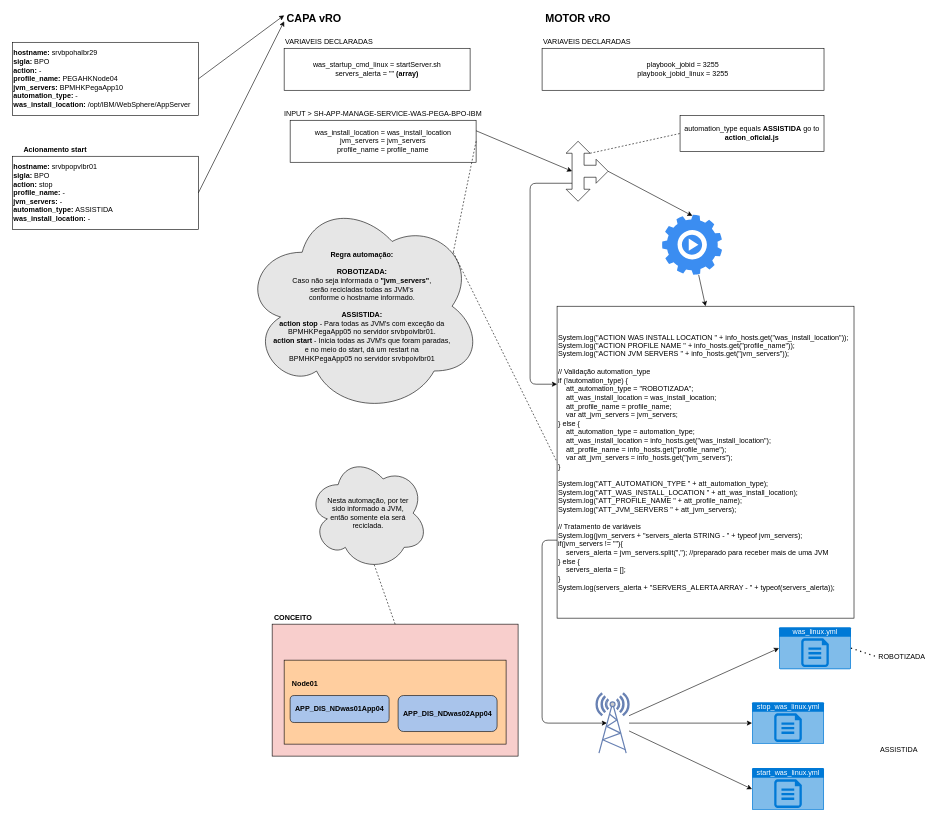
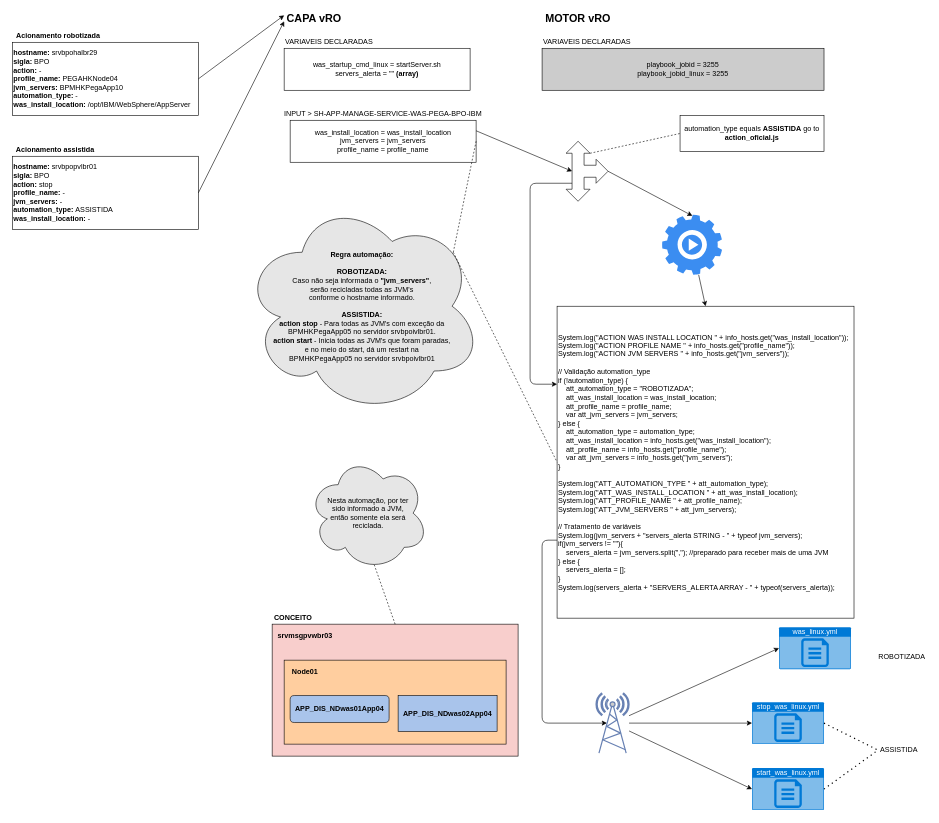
node "Acionamento robotizada": added
node "playbook_jobid = 3255 playbook_jobid_linux = 3255": fillcolor #ffffff -> #cccccc
node "Acionamento start": label "Acionamento start" -> "Acionamento assistida"
node "srvmsgpvwbr03": added
edge "was_linux.yml" -- "ROBOTIZADA": removed
node "Node01": moved (305, 684) -> (305, 672)
node "APP_DIS_NDwas02App04": shape rounded rectangle -> rectangle
edge "stop_was_linux.yml" -- "ASSISTIDA": added
edge "ASSISTIDA" -- "start_was_linux.yml": added
